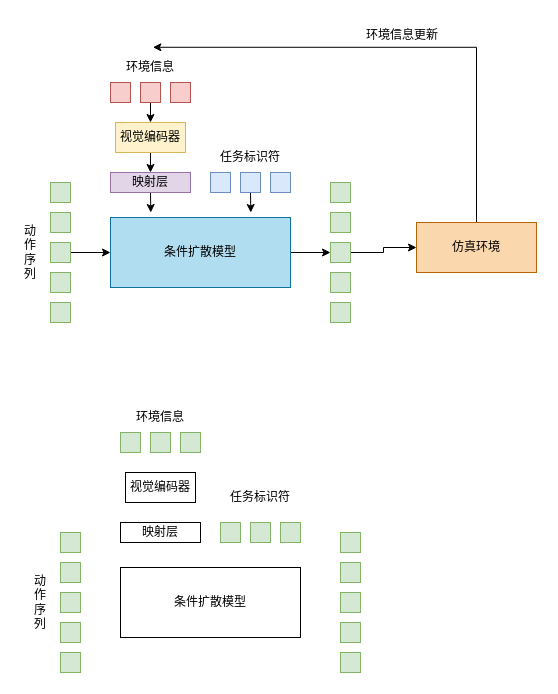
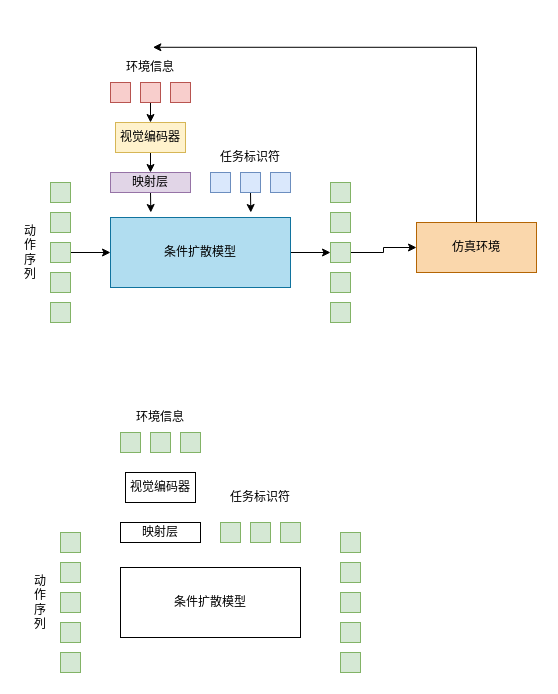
node "环境信息更新": removed
